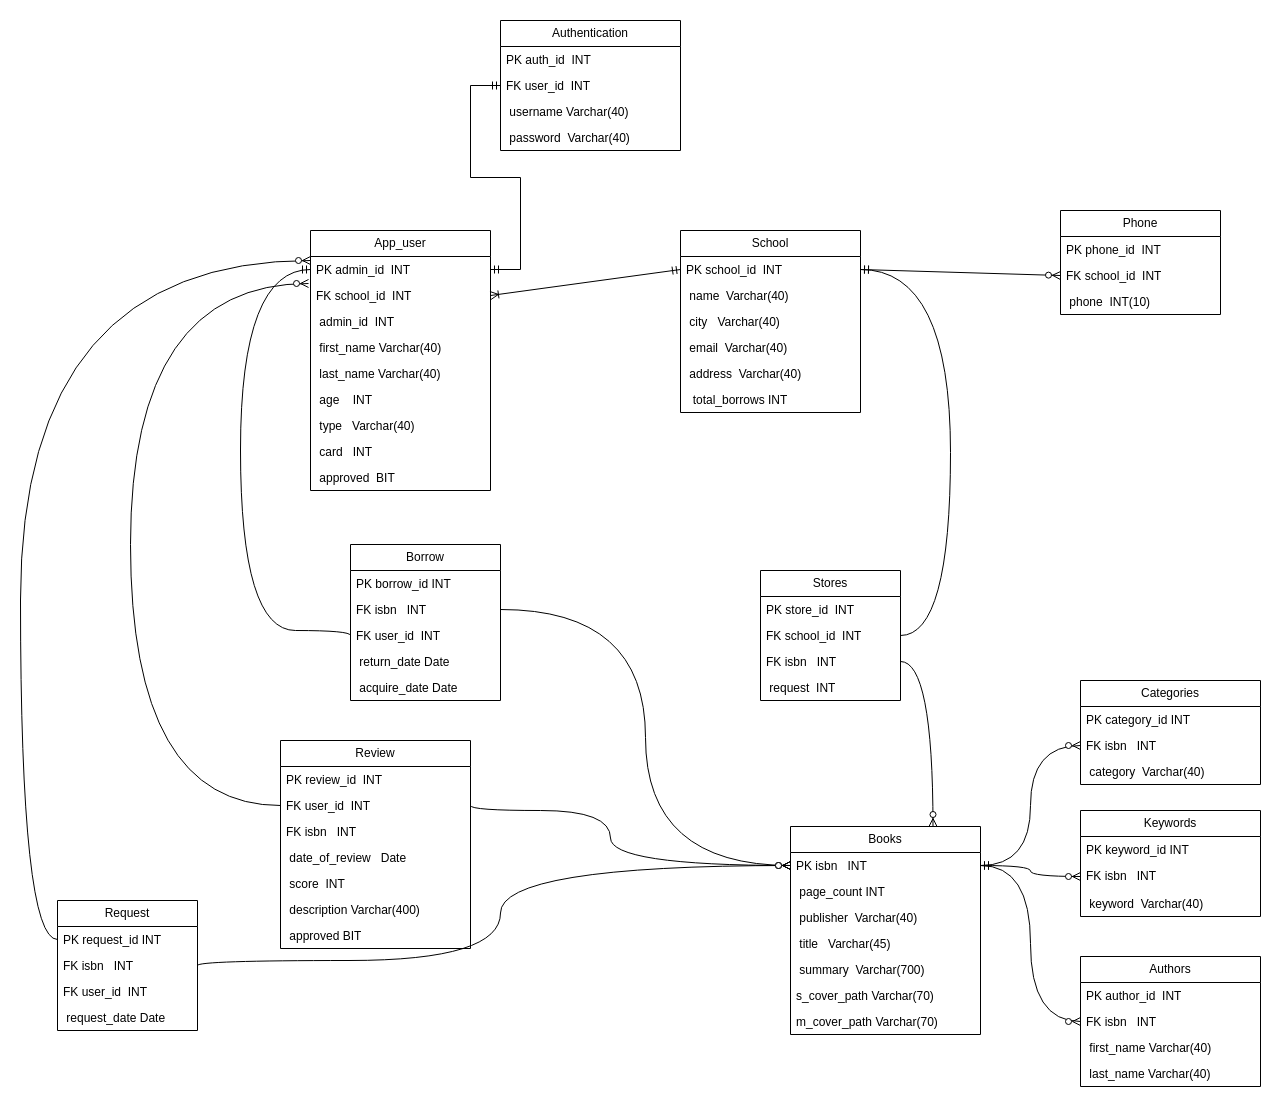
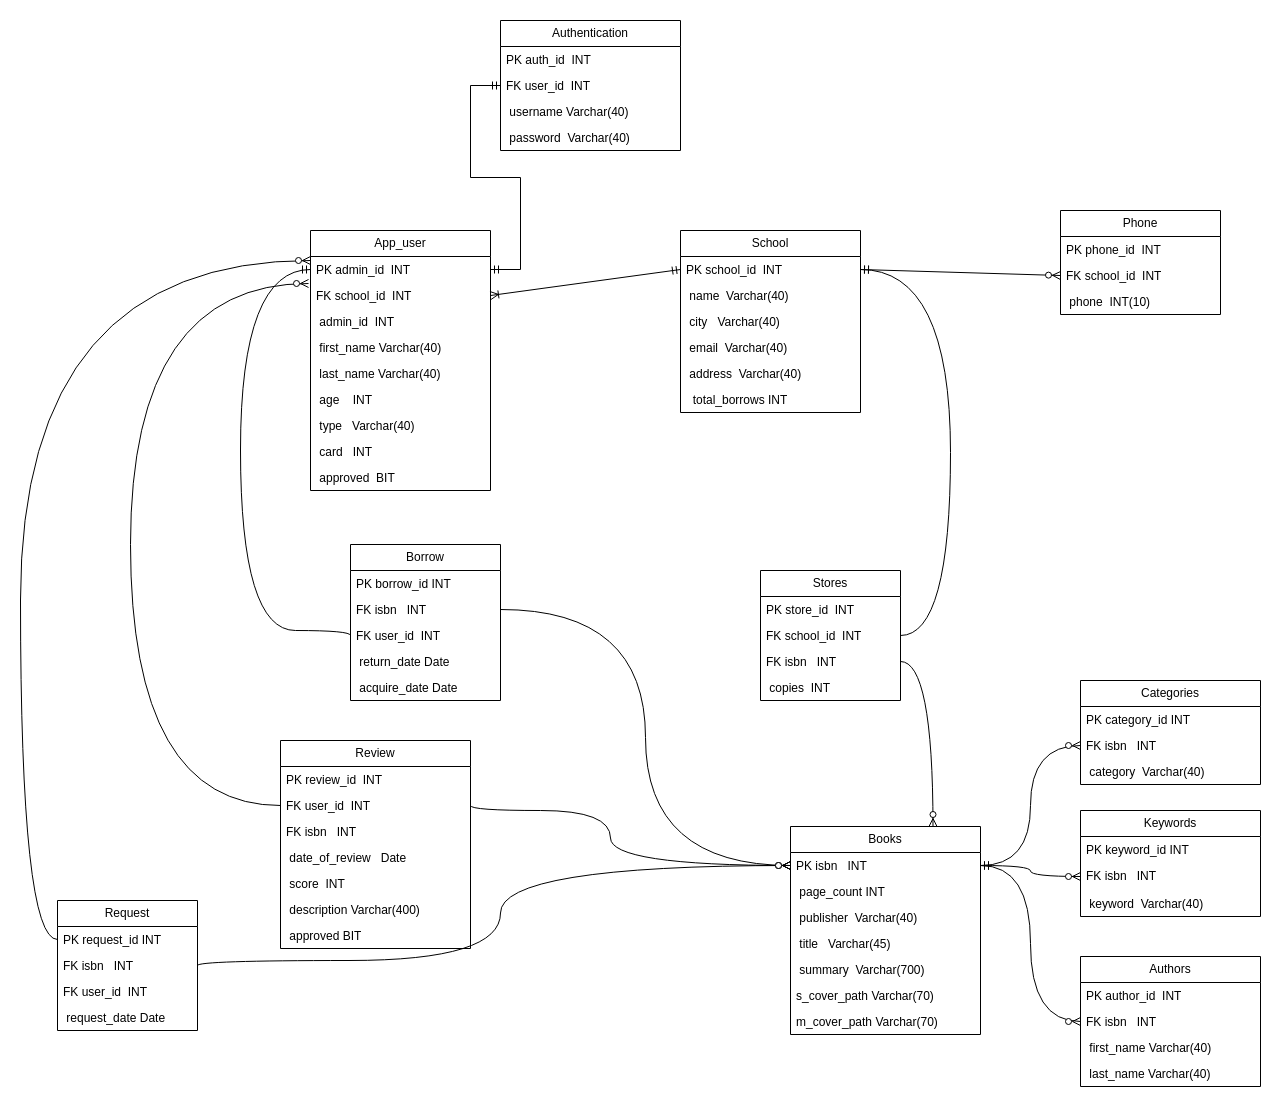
node "request INT": label "request INT" -> "copies INT"
